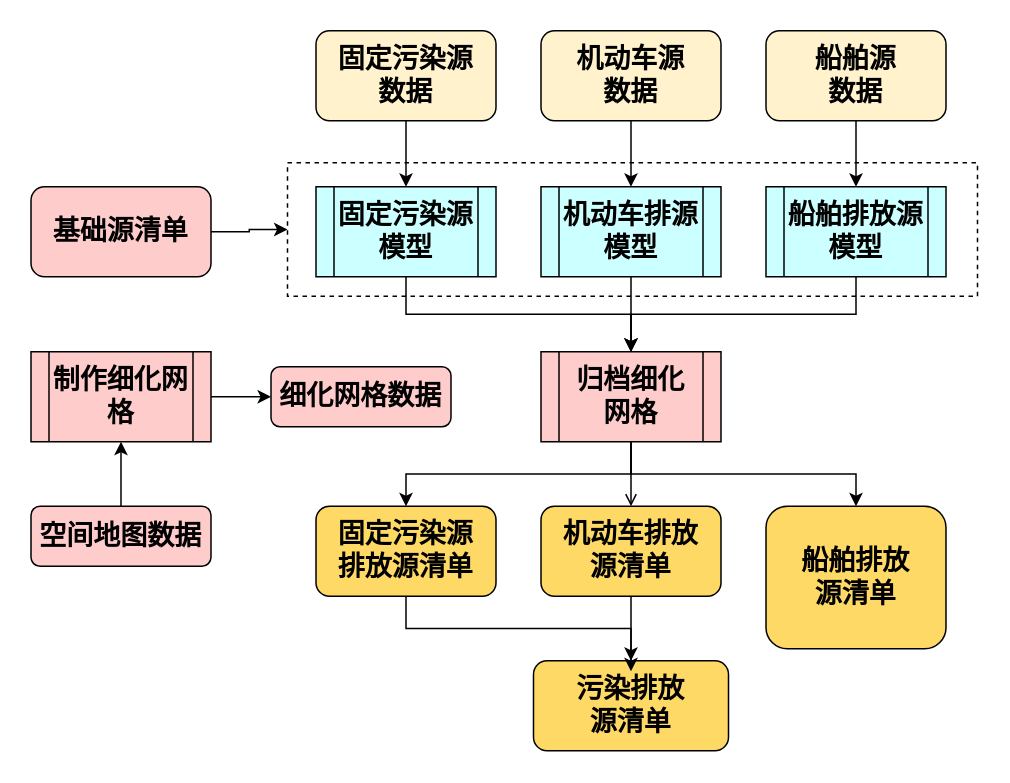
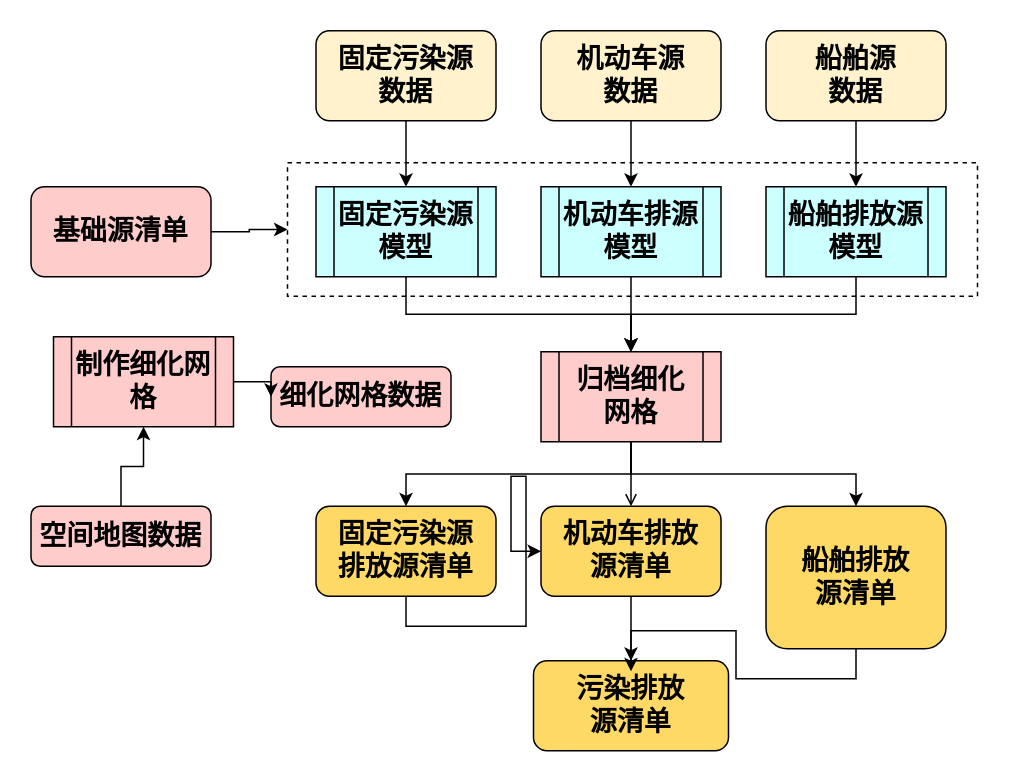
node "制作细化网格": moved (121, 397) -> (143, 382)
edge "固定污染源 排放源清单" -> "污染排放 源清单": now "固定污染源 排放源清单" -> "机动车排放 源清单"
edge "船舶排放 源清单" -> "污染排放 源清单": added
